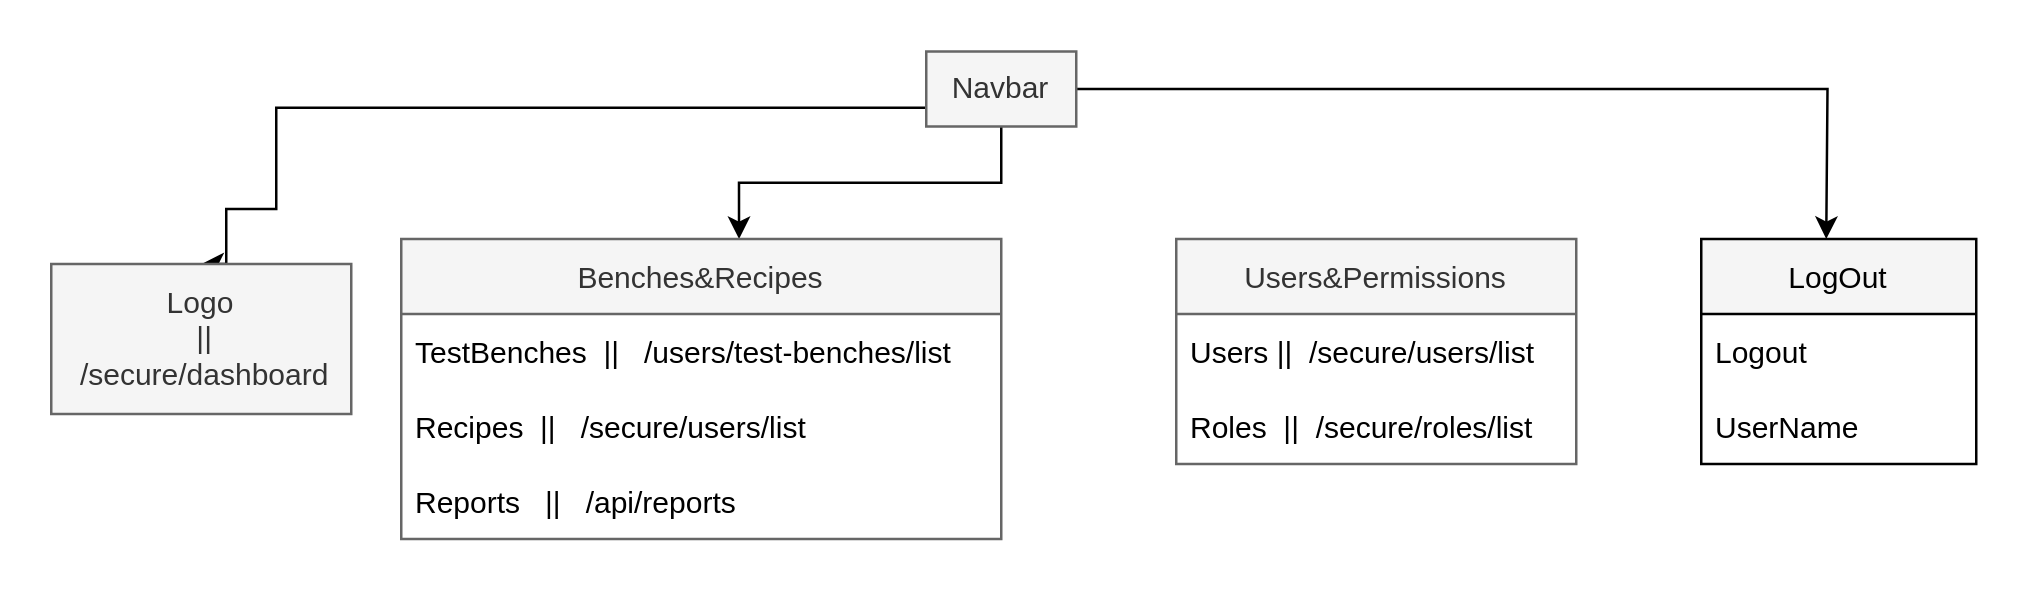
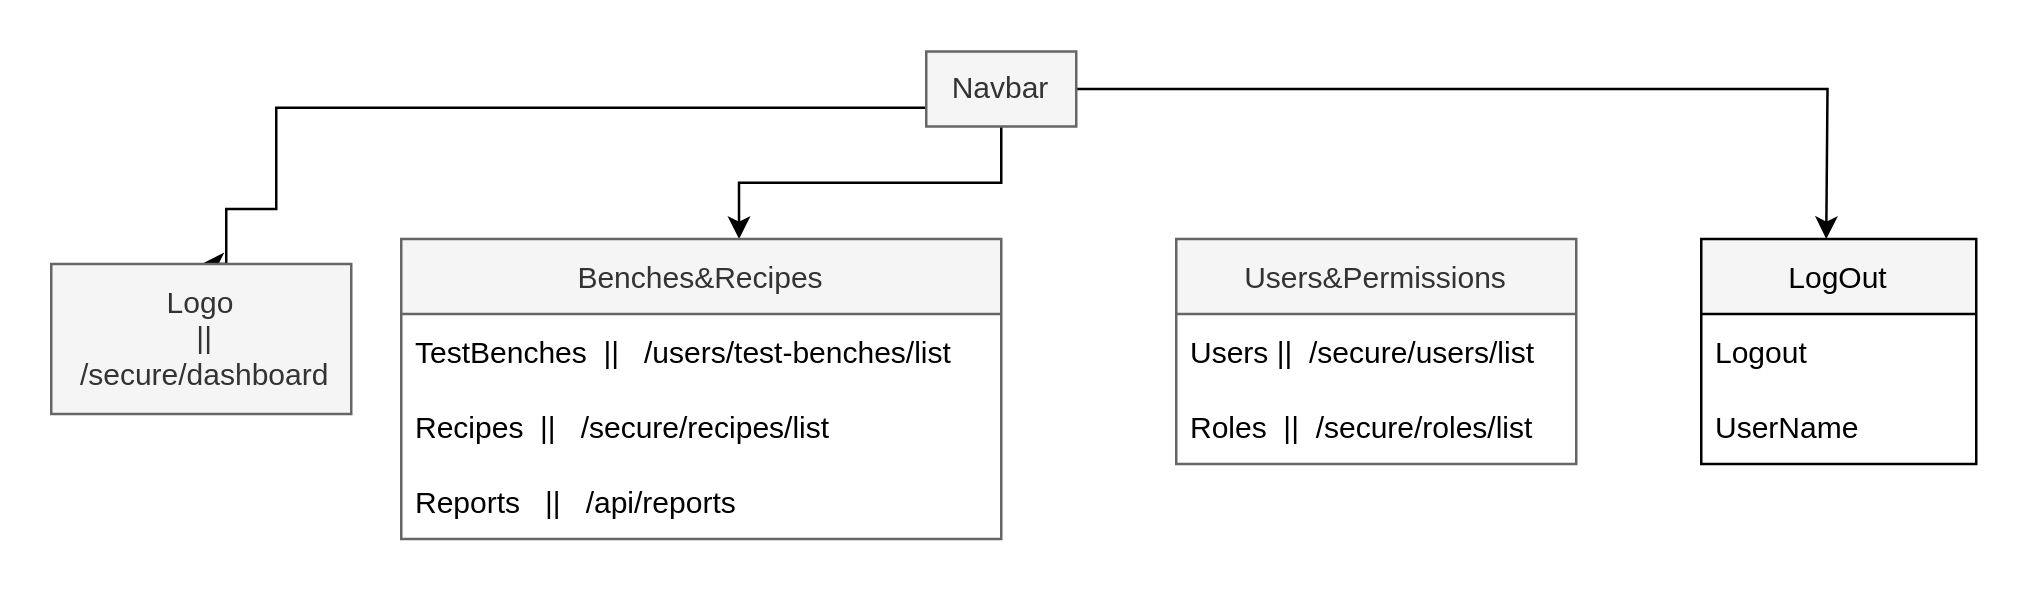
node "Recipes || /secure/users/list": label "Recipes || /secure/users/list" -> "Recipes || /secure/recipes/list"
